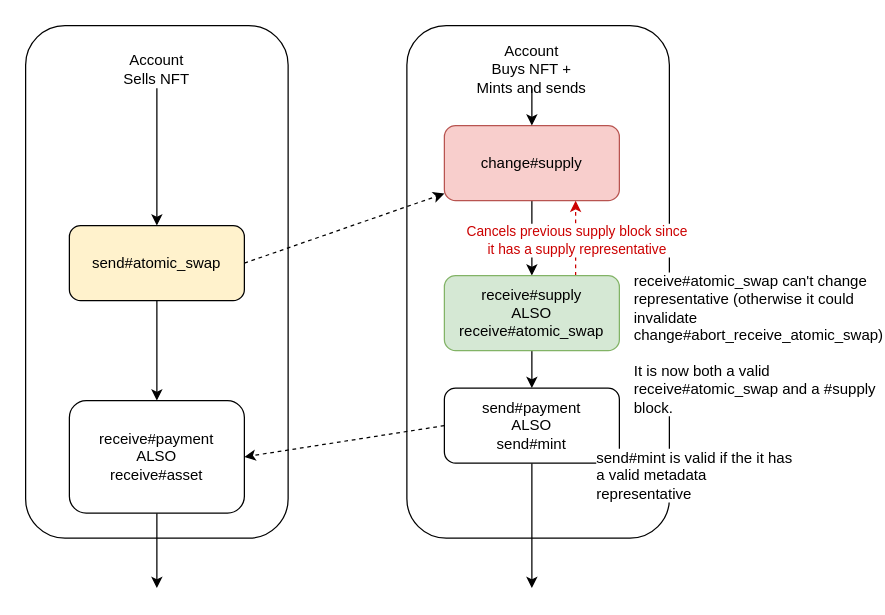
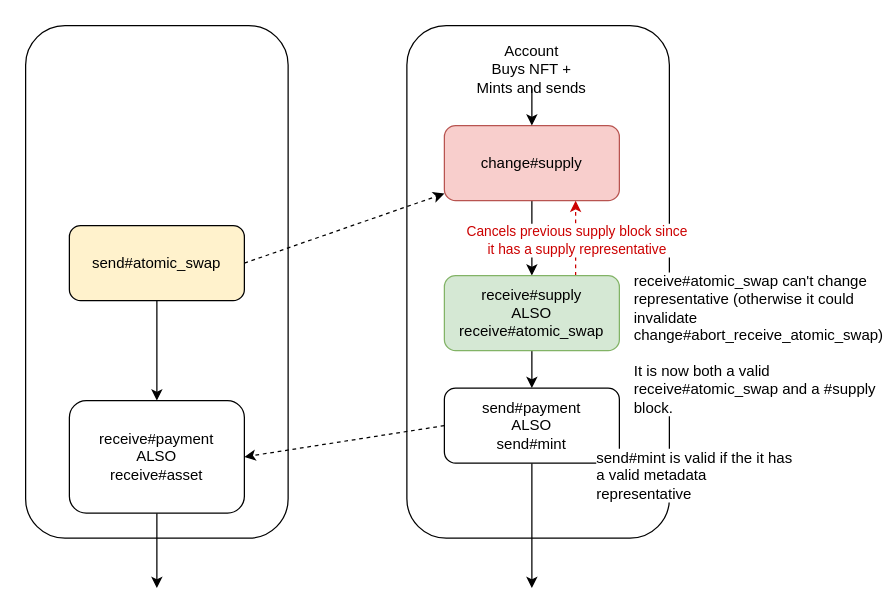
node "Account Sells NFT": removed
edge "Account Sells NFT" -> "send#atomic_swap": removed
